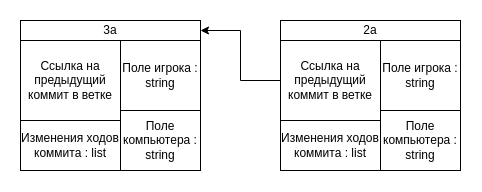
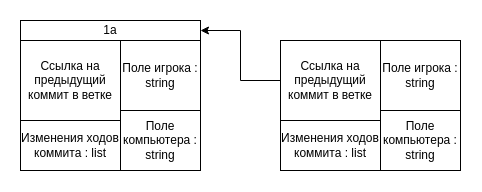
node "3a": label "3a" -> "1a"
node "2a": removed
